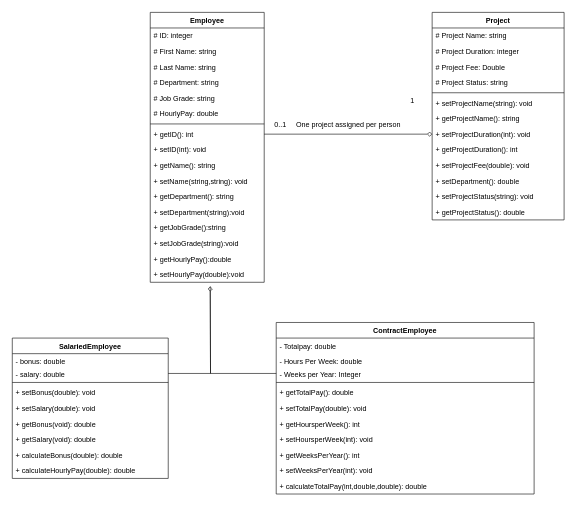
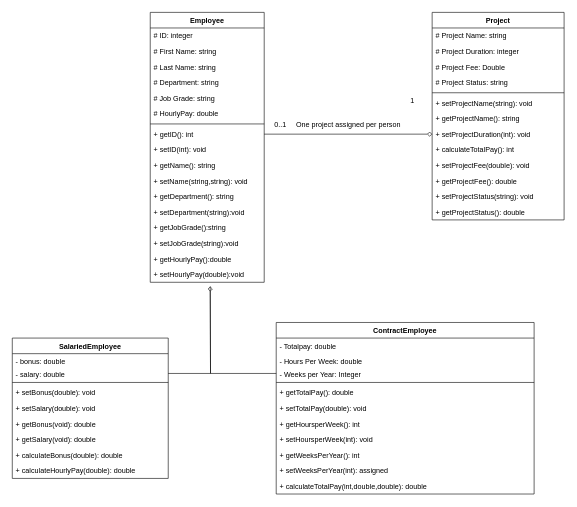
node "+ getProjectDuration(): int": label "+ getProjectDuration(): int" -> "+ calculateTotalPay(): int"
node "+ setDepartment(): double": label "+ setDepartment(): double" -> "+ getProjectFee(): double"
node "+ setWeeksPerYear(int): void": label "+ setWeeksPerYear(int): void" -> "+ setWeeksPerYear(int): assigned"
